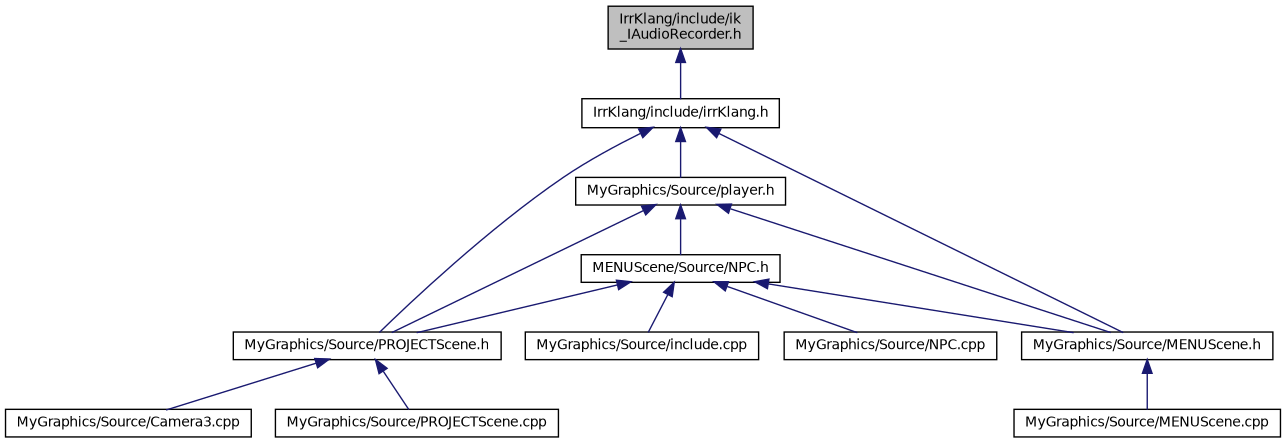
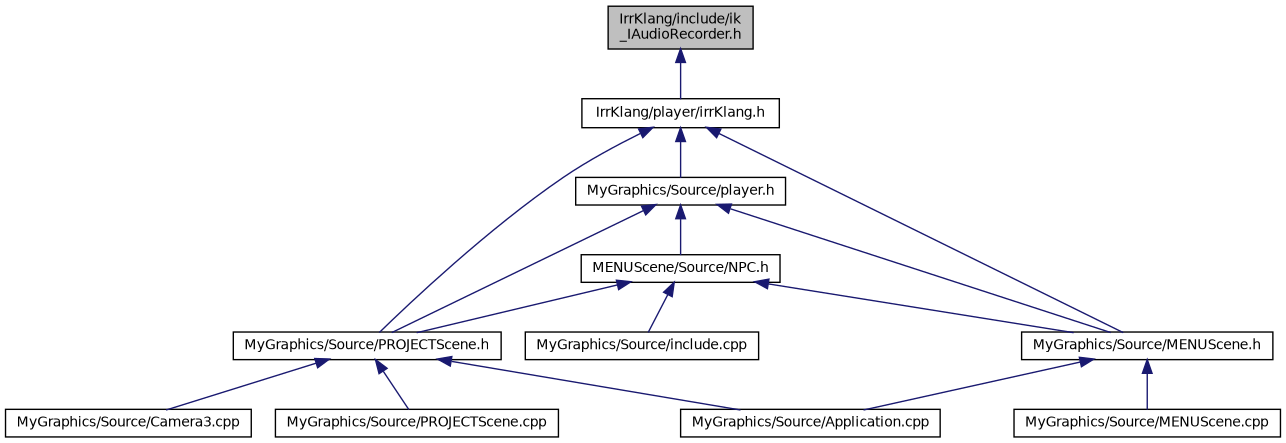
node "IrrKlang/include/irrKlang.h": label "IrrKlang/include/irrKlang.h" -> "IrrKlang/player/irrKlang.h"
node "MyGraphics/Source/NPC.cpp": removed
node "MyGraphics/Source/Application.cpp": added
